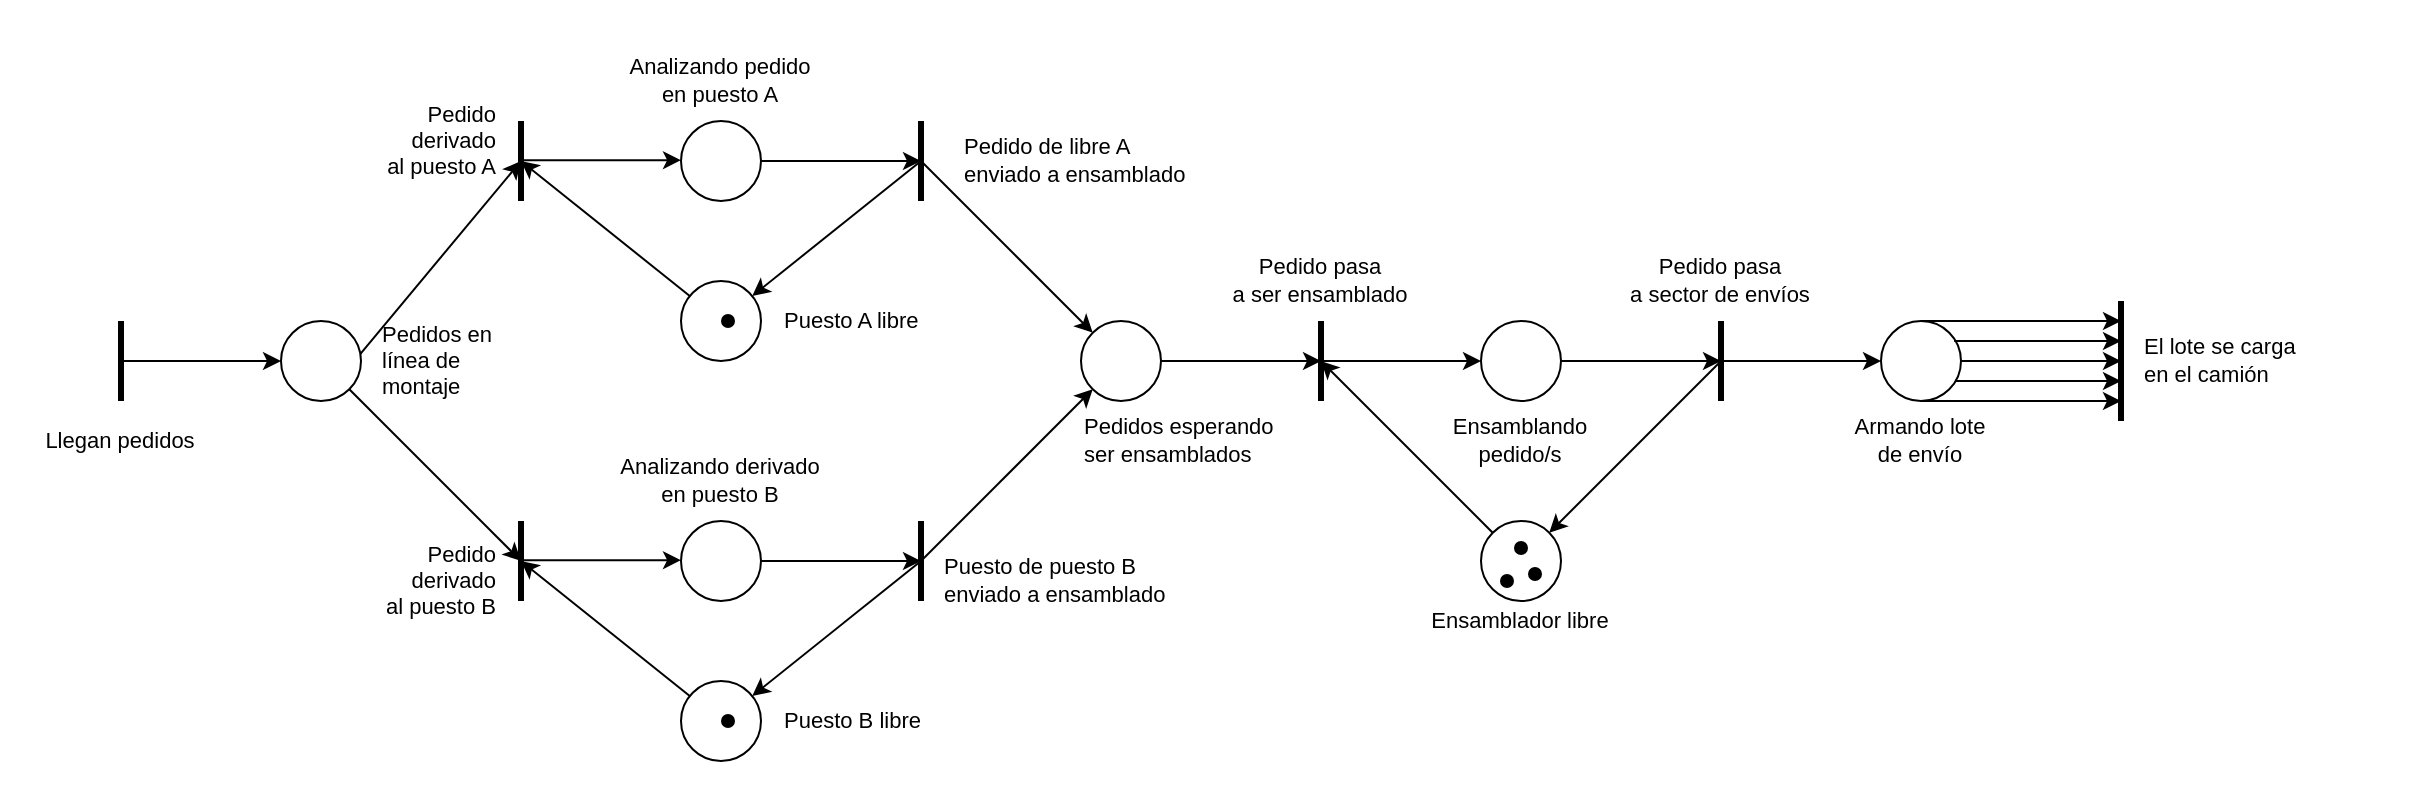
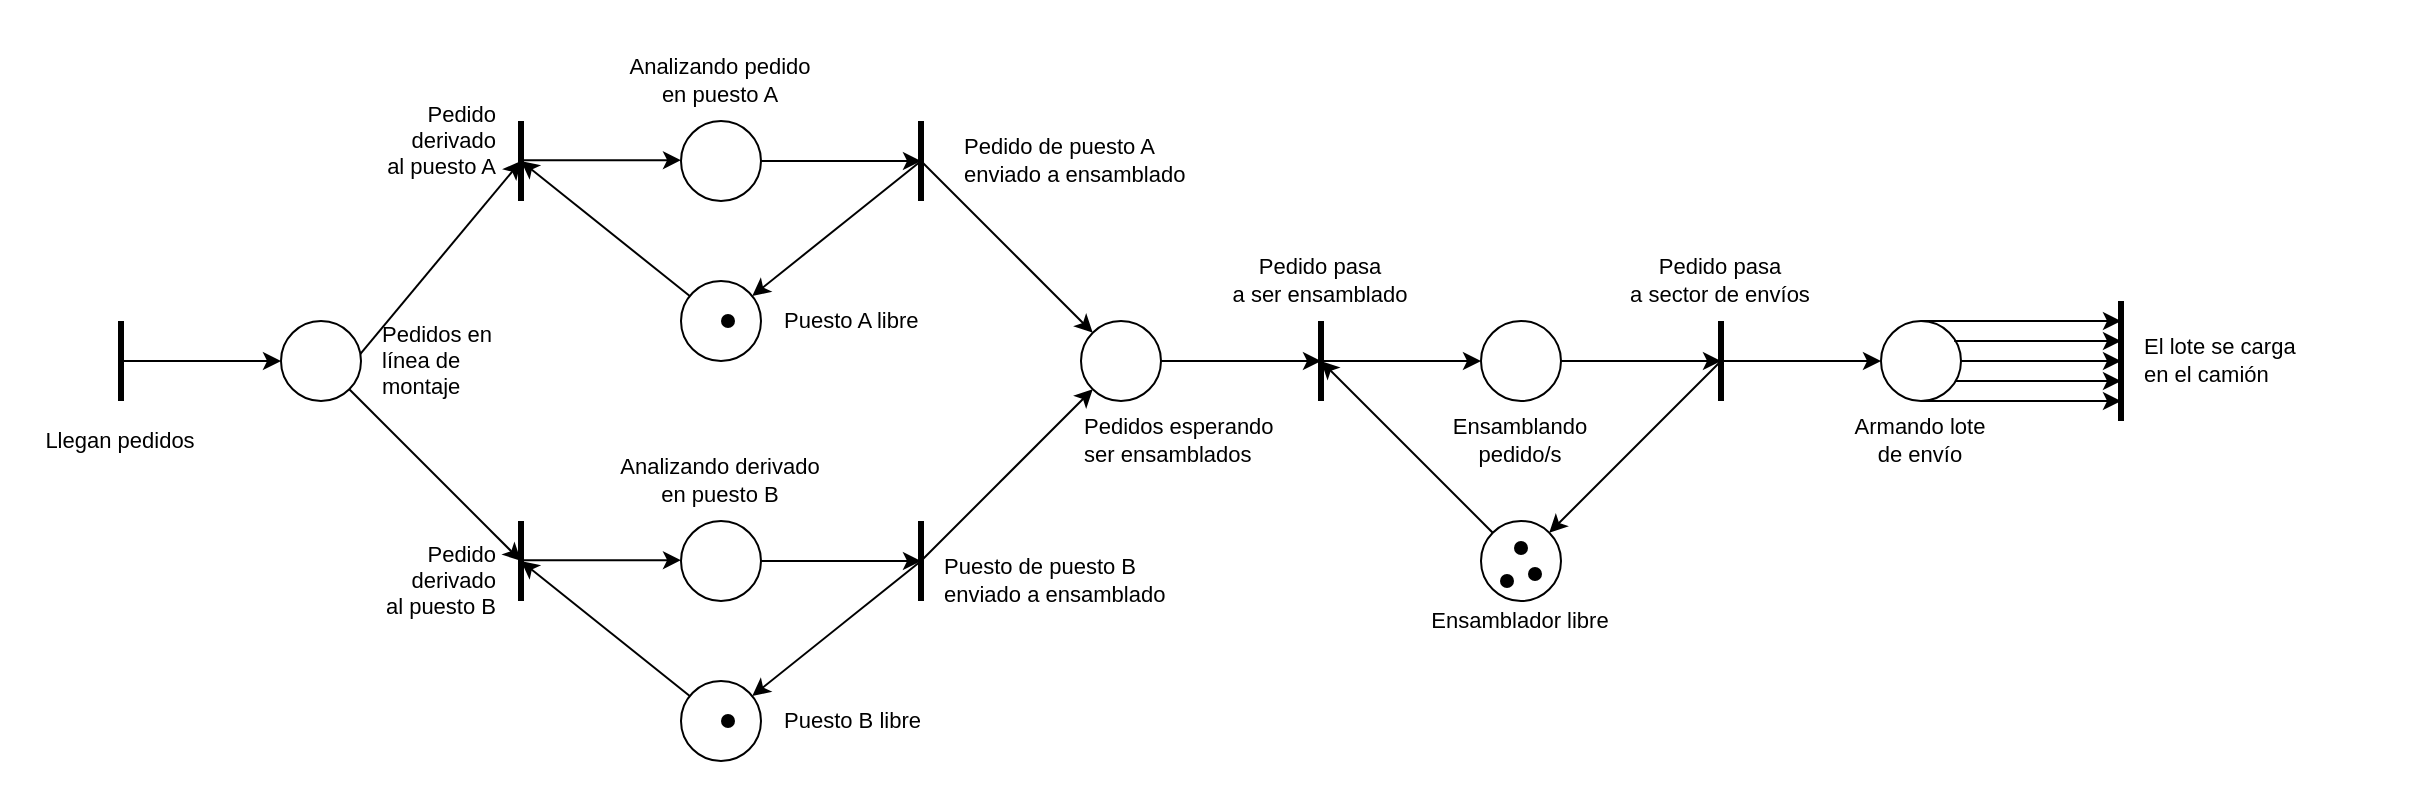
node "Pedido de libre A enviado a ensamblado": label "Pedido de libre A enviado a ensamblado" -> "Pedido de puesto A enviado a ensamblado"
